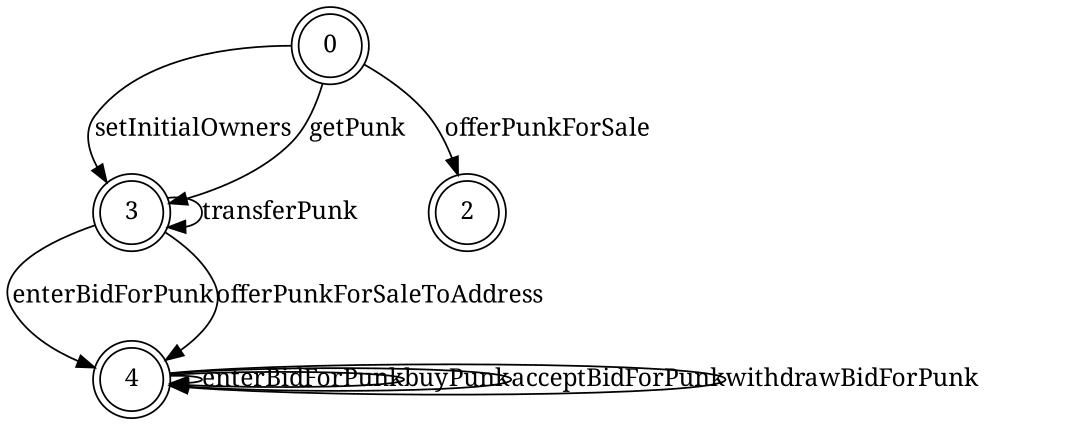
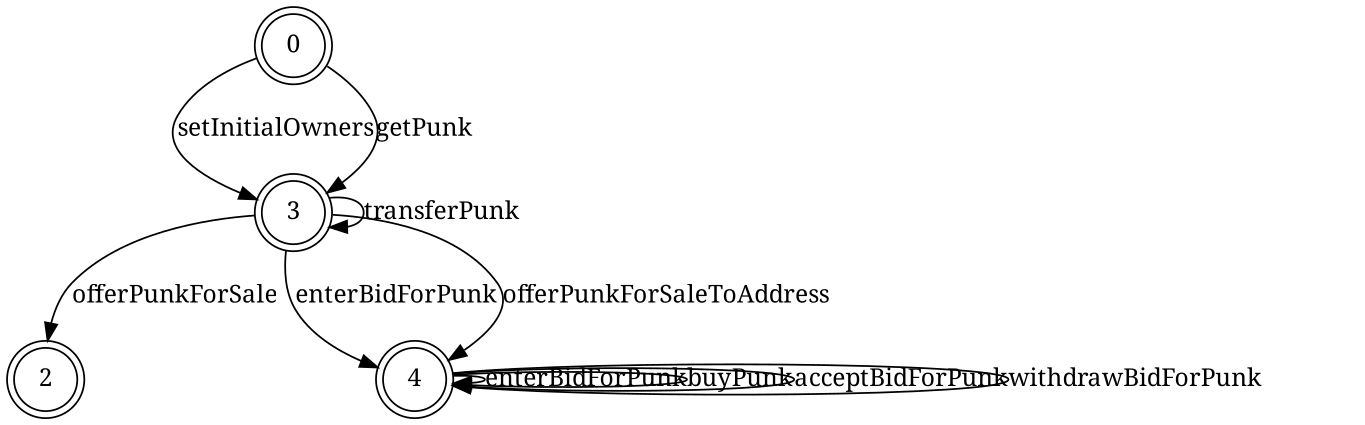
edge "0" -> "2": now "3" -> "2"
